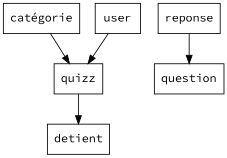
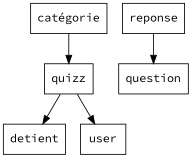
edge "user" -> "quizz": reversed
